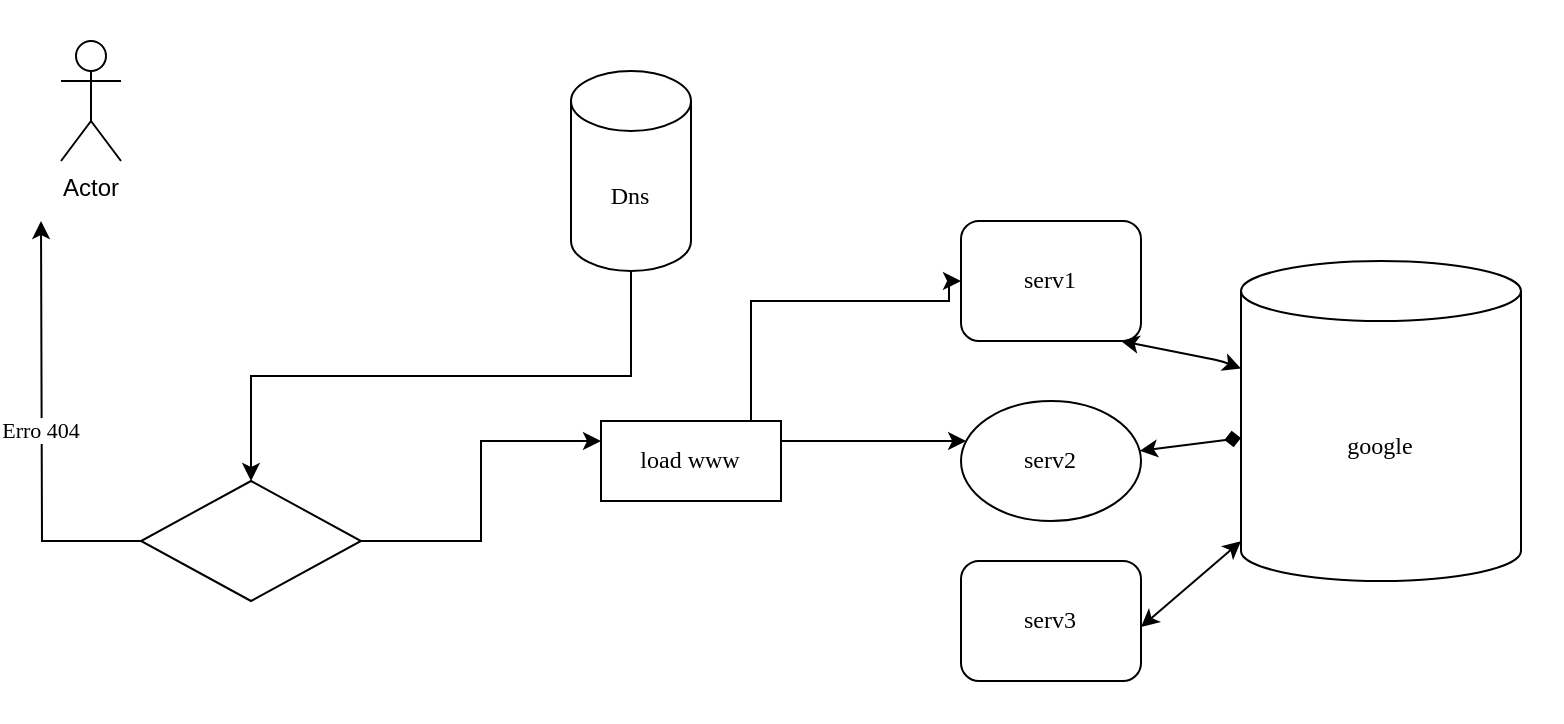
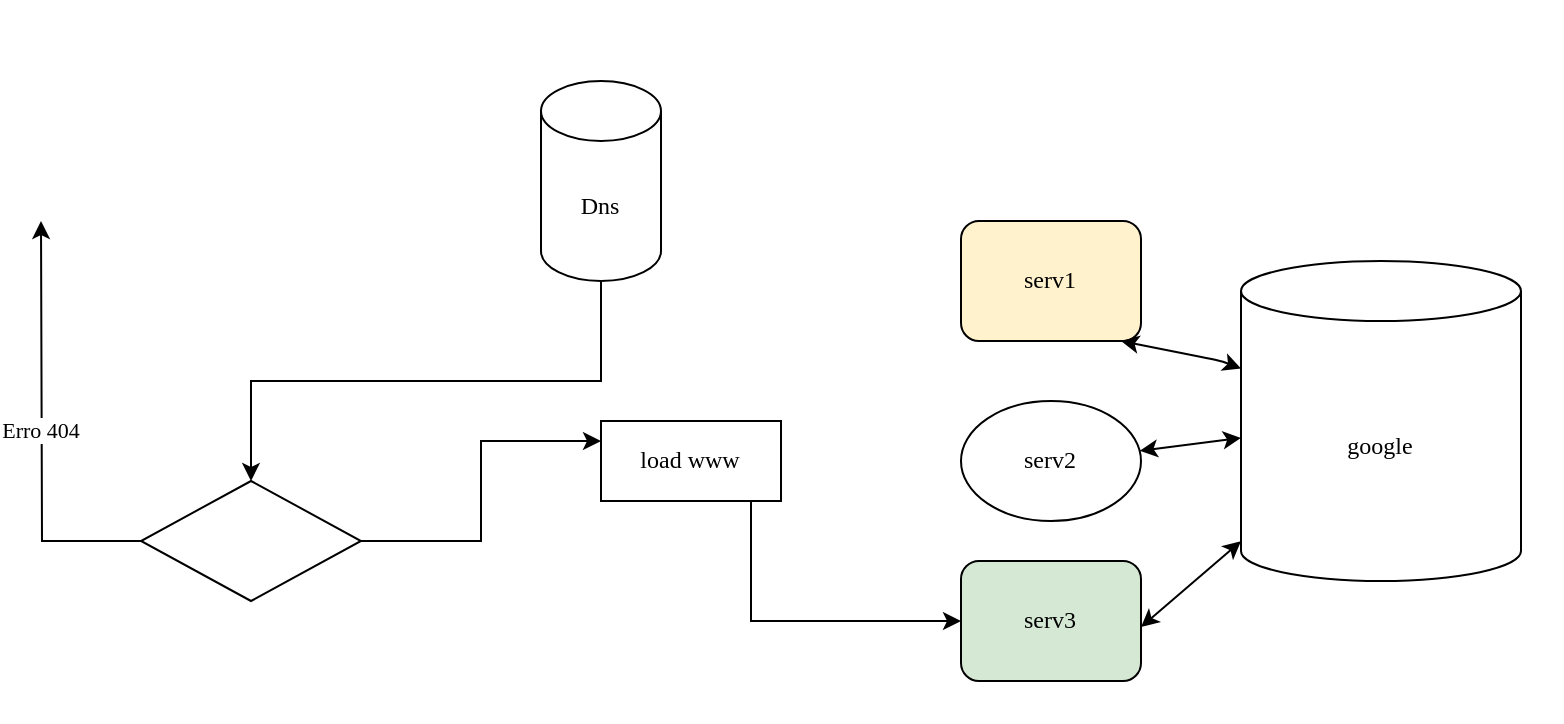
node "Actor": removed
node "Dns": moved (631, 171) -> (601, 181)
node "serv1": fillcolor #ffffff -> #fff2cc
edge "load www" -> "serv1": removed
edge "google" -- "serv2": arrowhead diamond -> classic
edge "load www" -> "serv2": removed
edge "load www" -> "serv3": added
node "serv3": fillcolor #ffffff -> #d5e8d4
